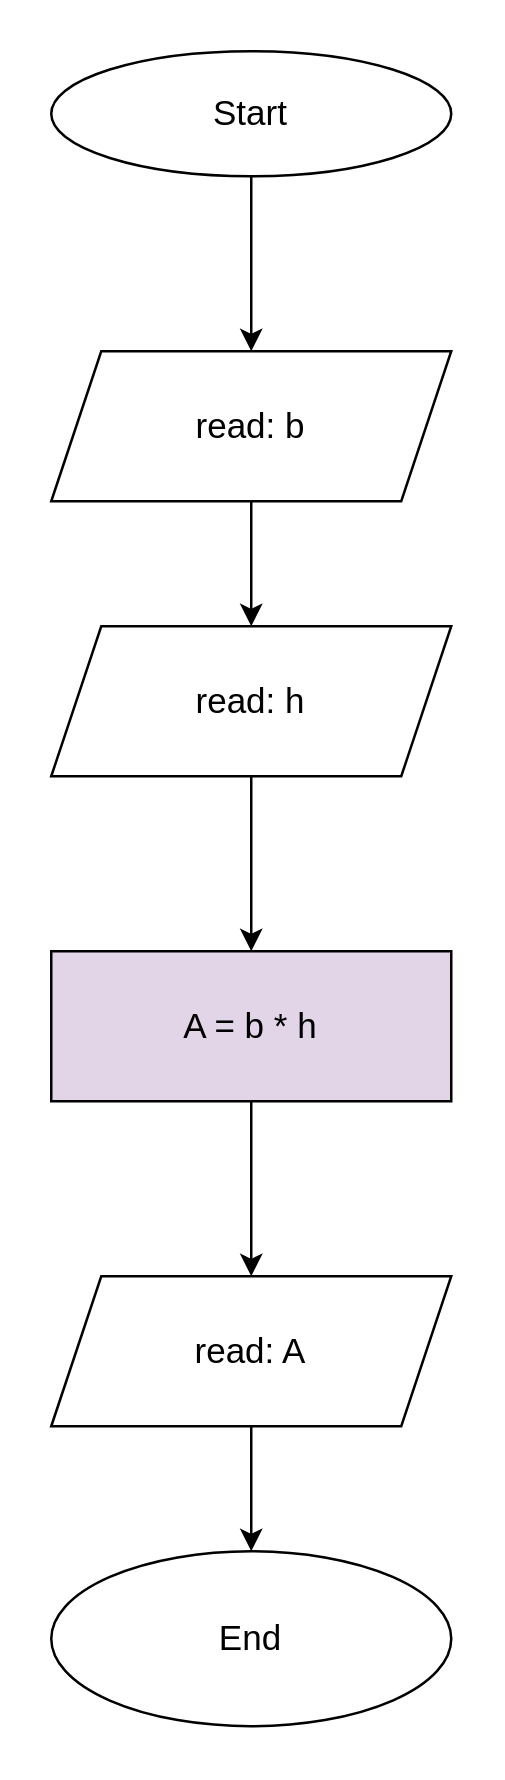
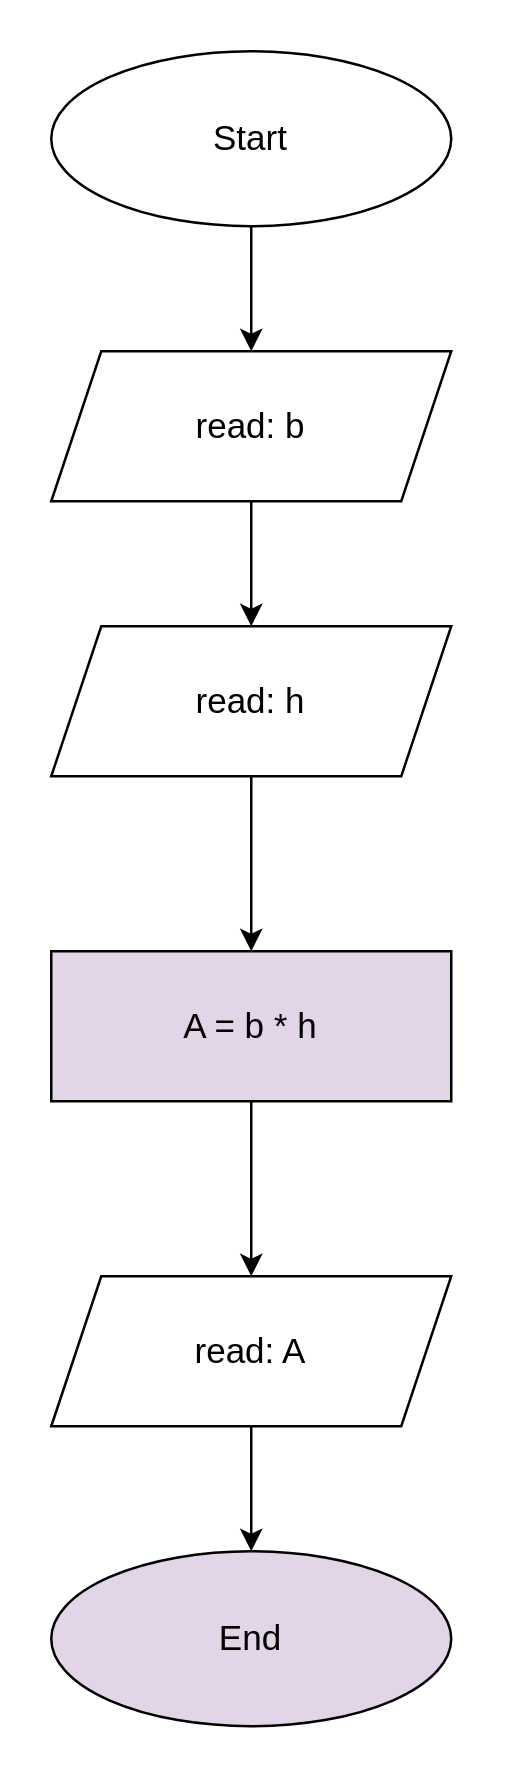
node "Start": size 400x125 -> 400x175
node "End": fillcolor #ffffff -> #e1d5e7
